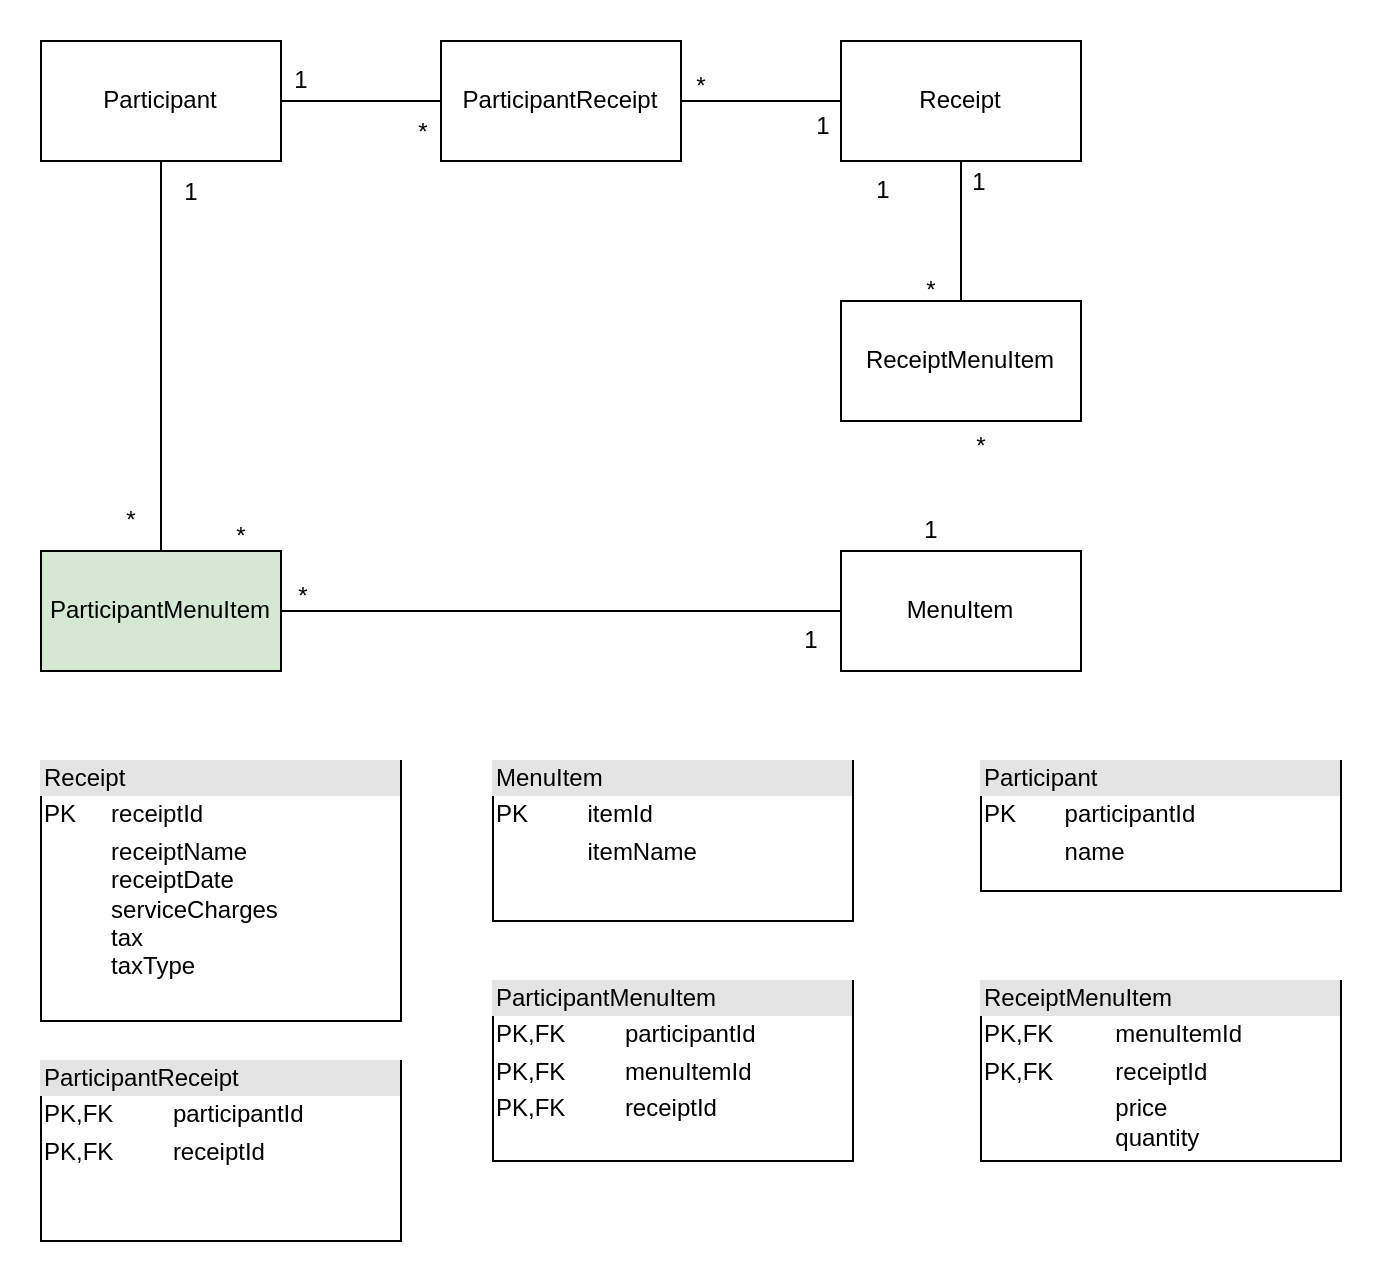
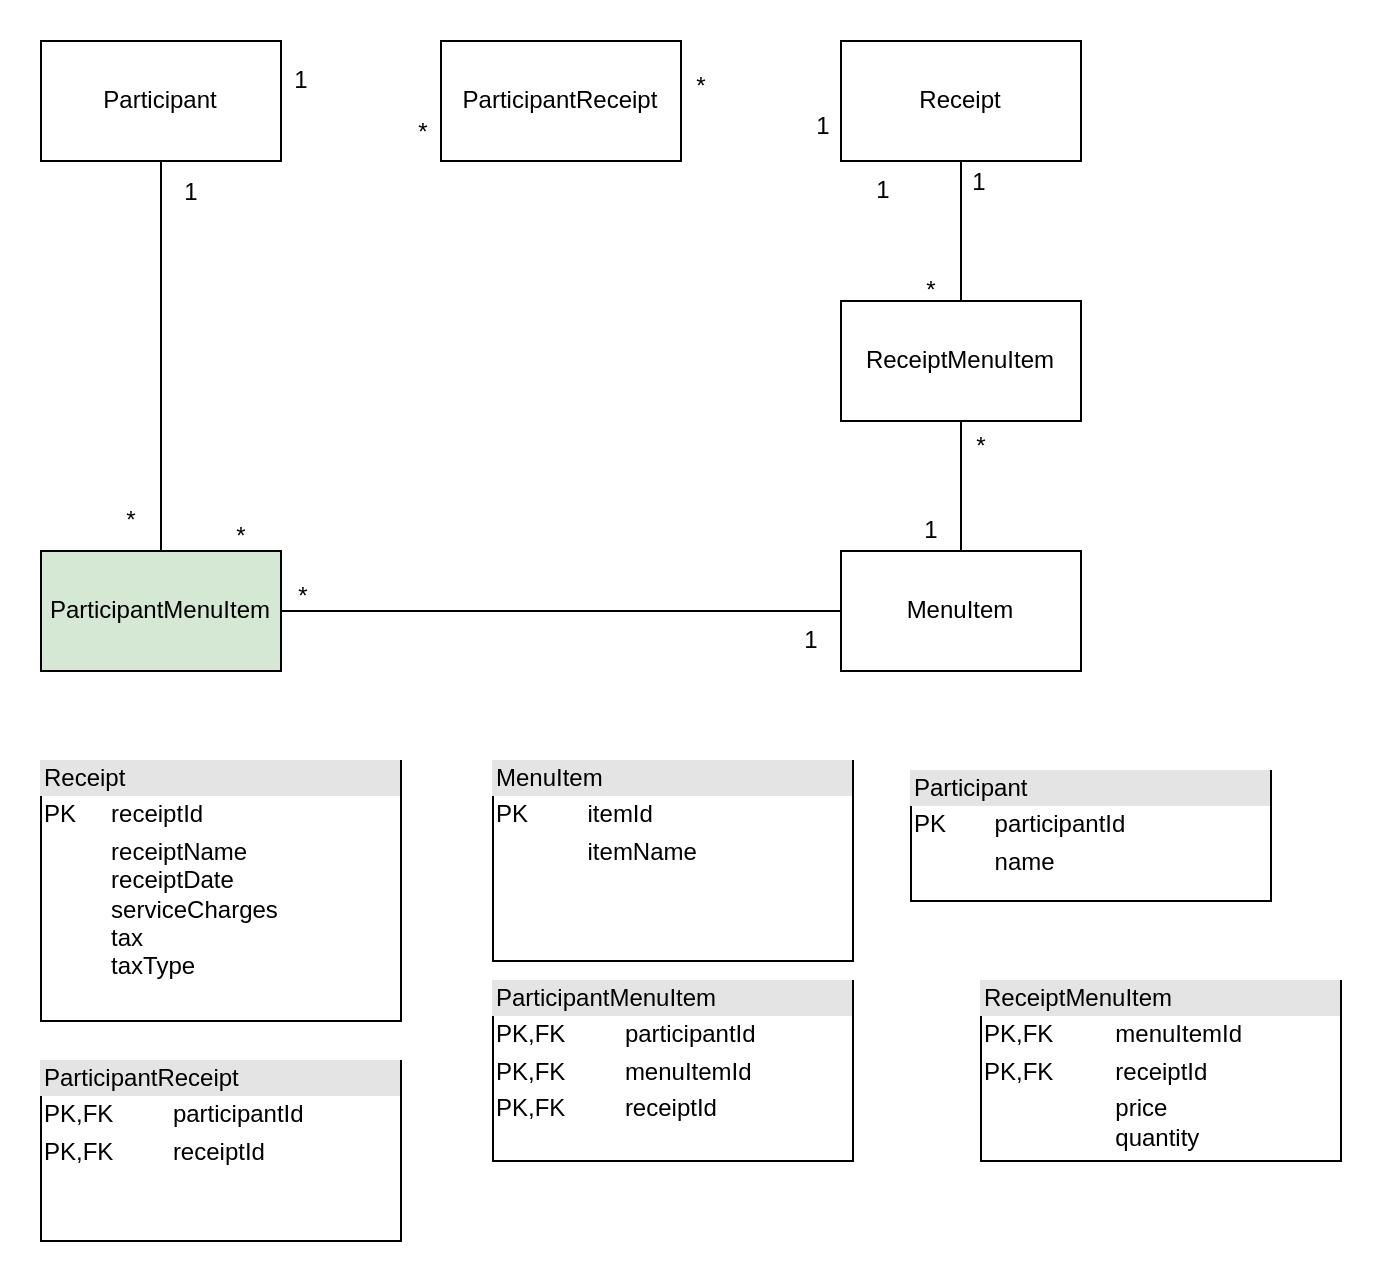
edge "Participant" -- "ParticipantReceipt": removed
edge "ParticipantReceipt" -- "Receipt": removed
edge "ReceiptMenuItem" -- "MenuItem": added
node "Participant PK participantId name": moved (1161, 826) -> (1091, 836)
node "MenuItem PK itemId itemName": size 360x160 -> 360x200
